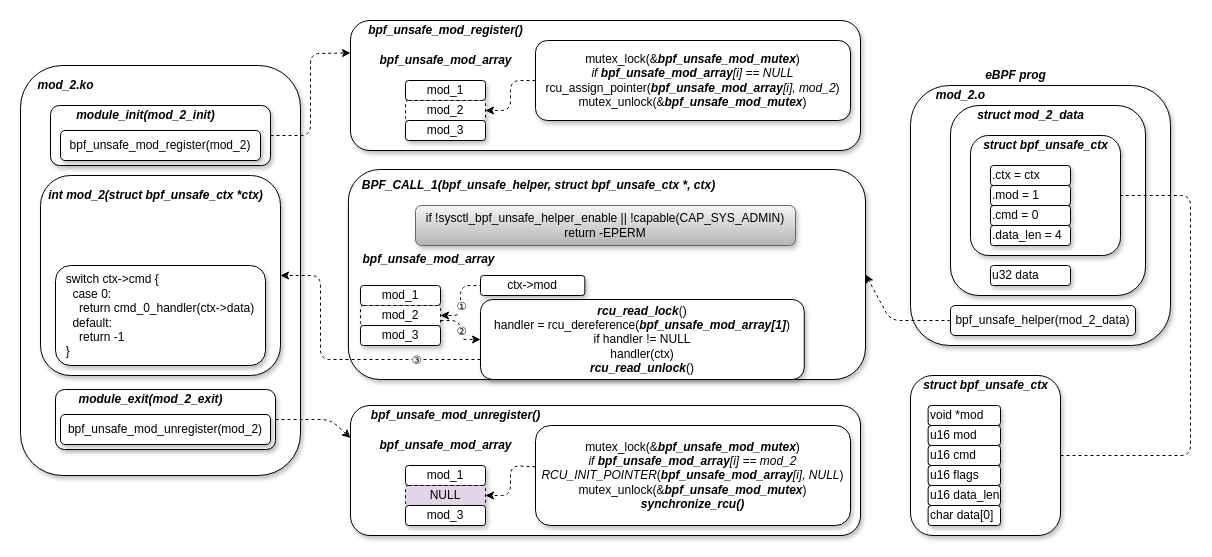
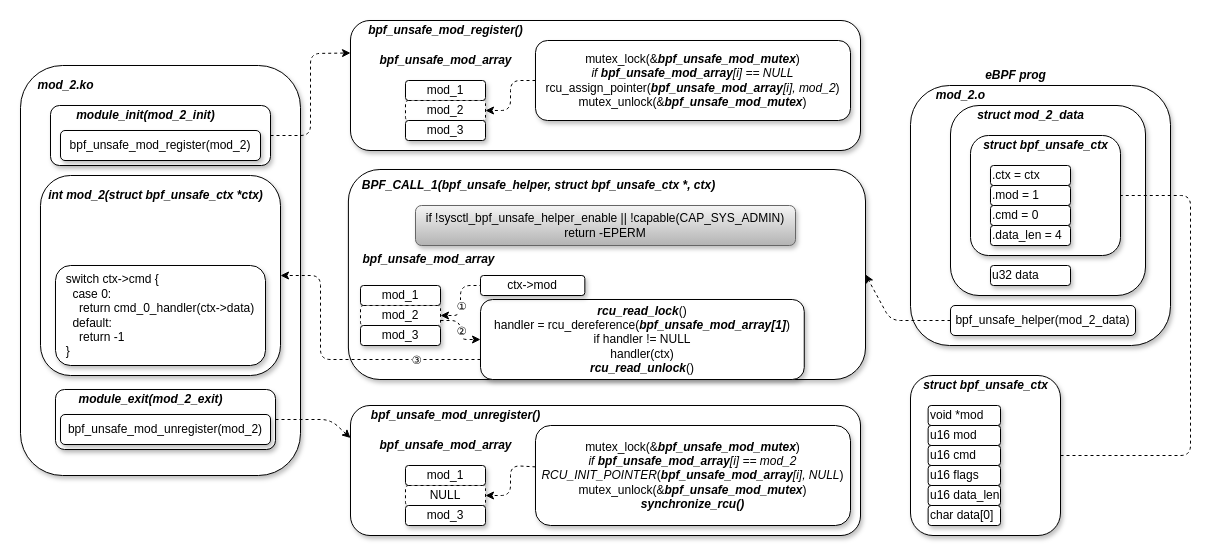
node "NULL": fillcolor #e1d5e7 -> #ffffff
